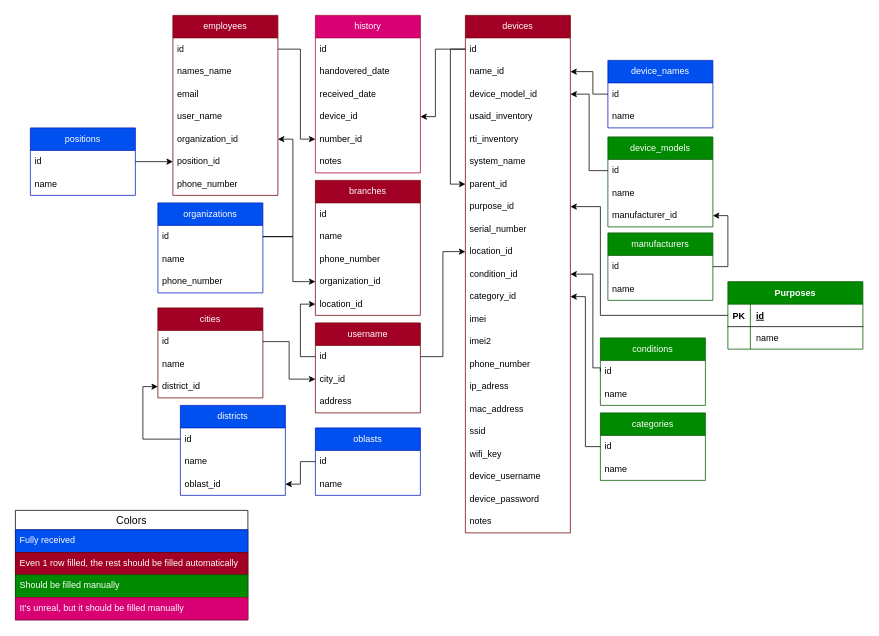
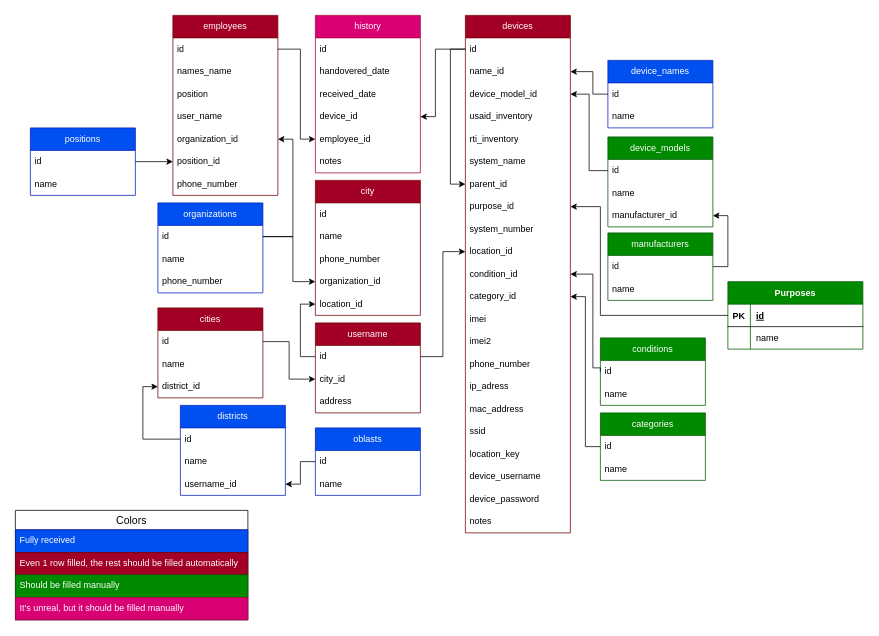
node "email": label "email" -> "position"
node "number_id": label "number_id" -> "employee_id"
node "branches": label "branches" -> "city"
node "serial_number": label "serial_number" -> "system_number"
node "wifi_key": label "wifi_key" -> "location_key"
node "oblast_id": label "oblast_id" -> "username_id"
